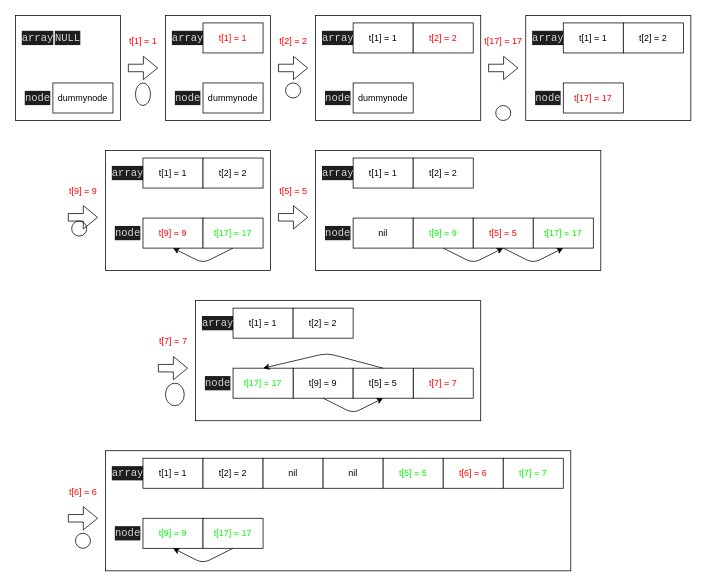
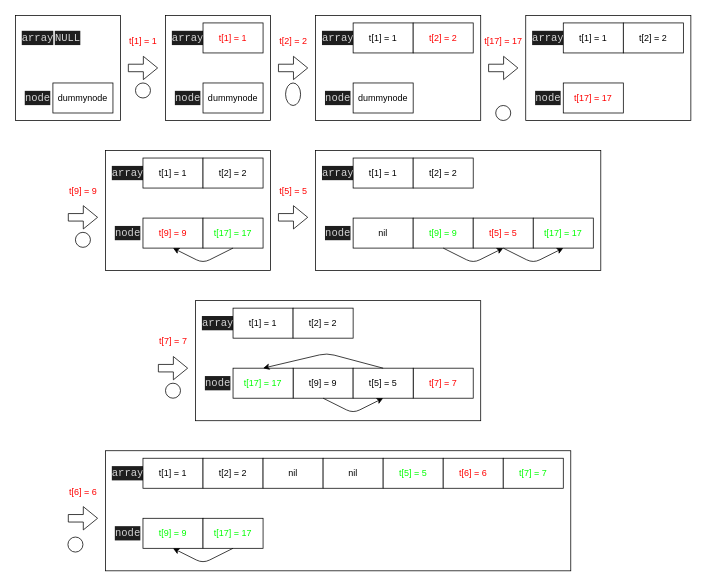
node "2": size 15x15 -> 15x23
node "1": size 15x23 -> 15x15
node "4": moved (79, 228) -> (83, 240)
node "6": size 19x23 -> 15x15
node "7": moved (83, 540) -> (75, 544)
